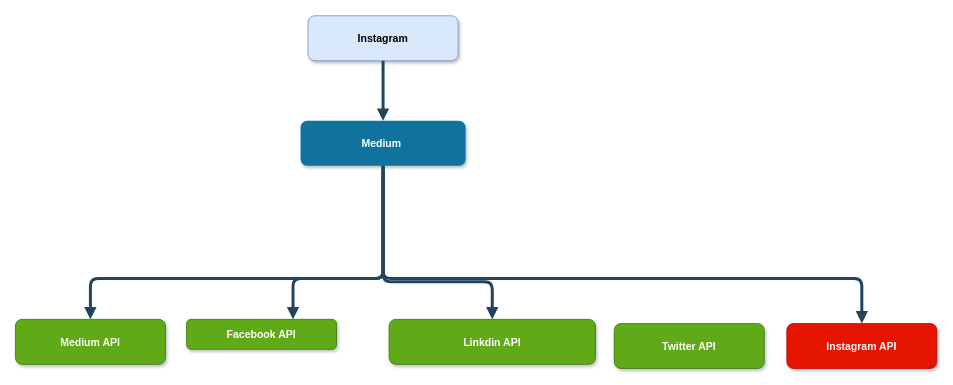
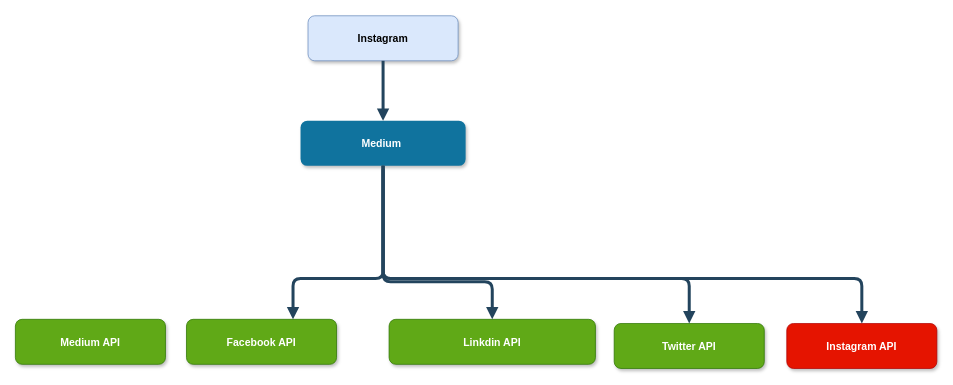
edge "Medium" -> "Medium API": removed
edge "Medium" -> "Twitter API": added
node "Facebook API": size 150x30 -> 150x45
